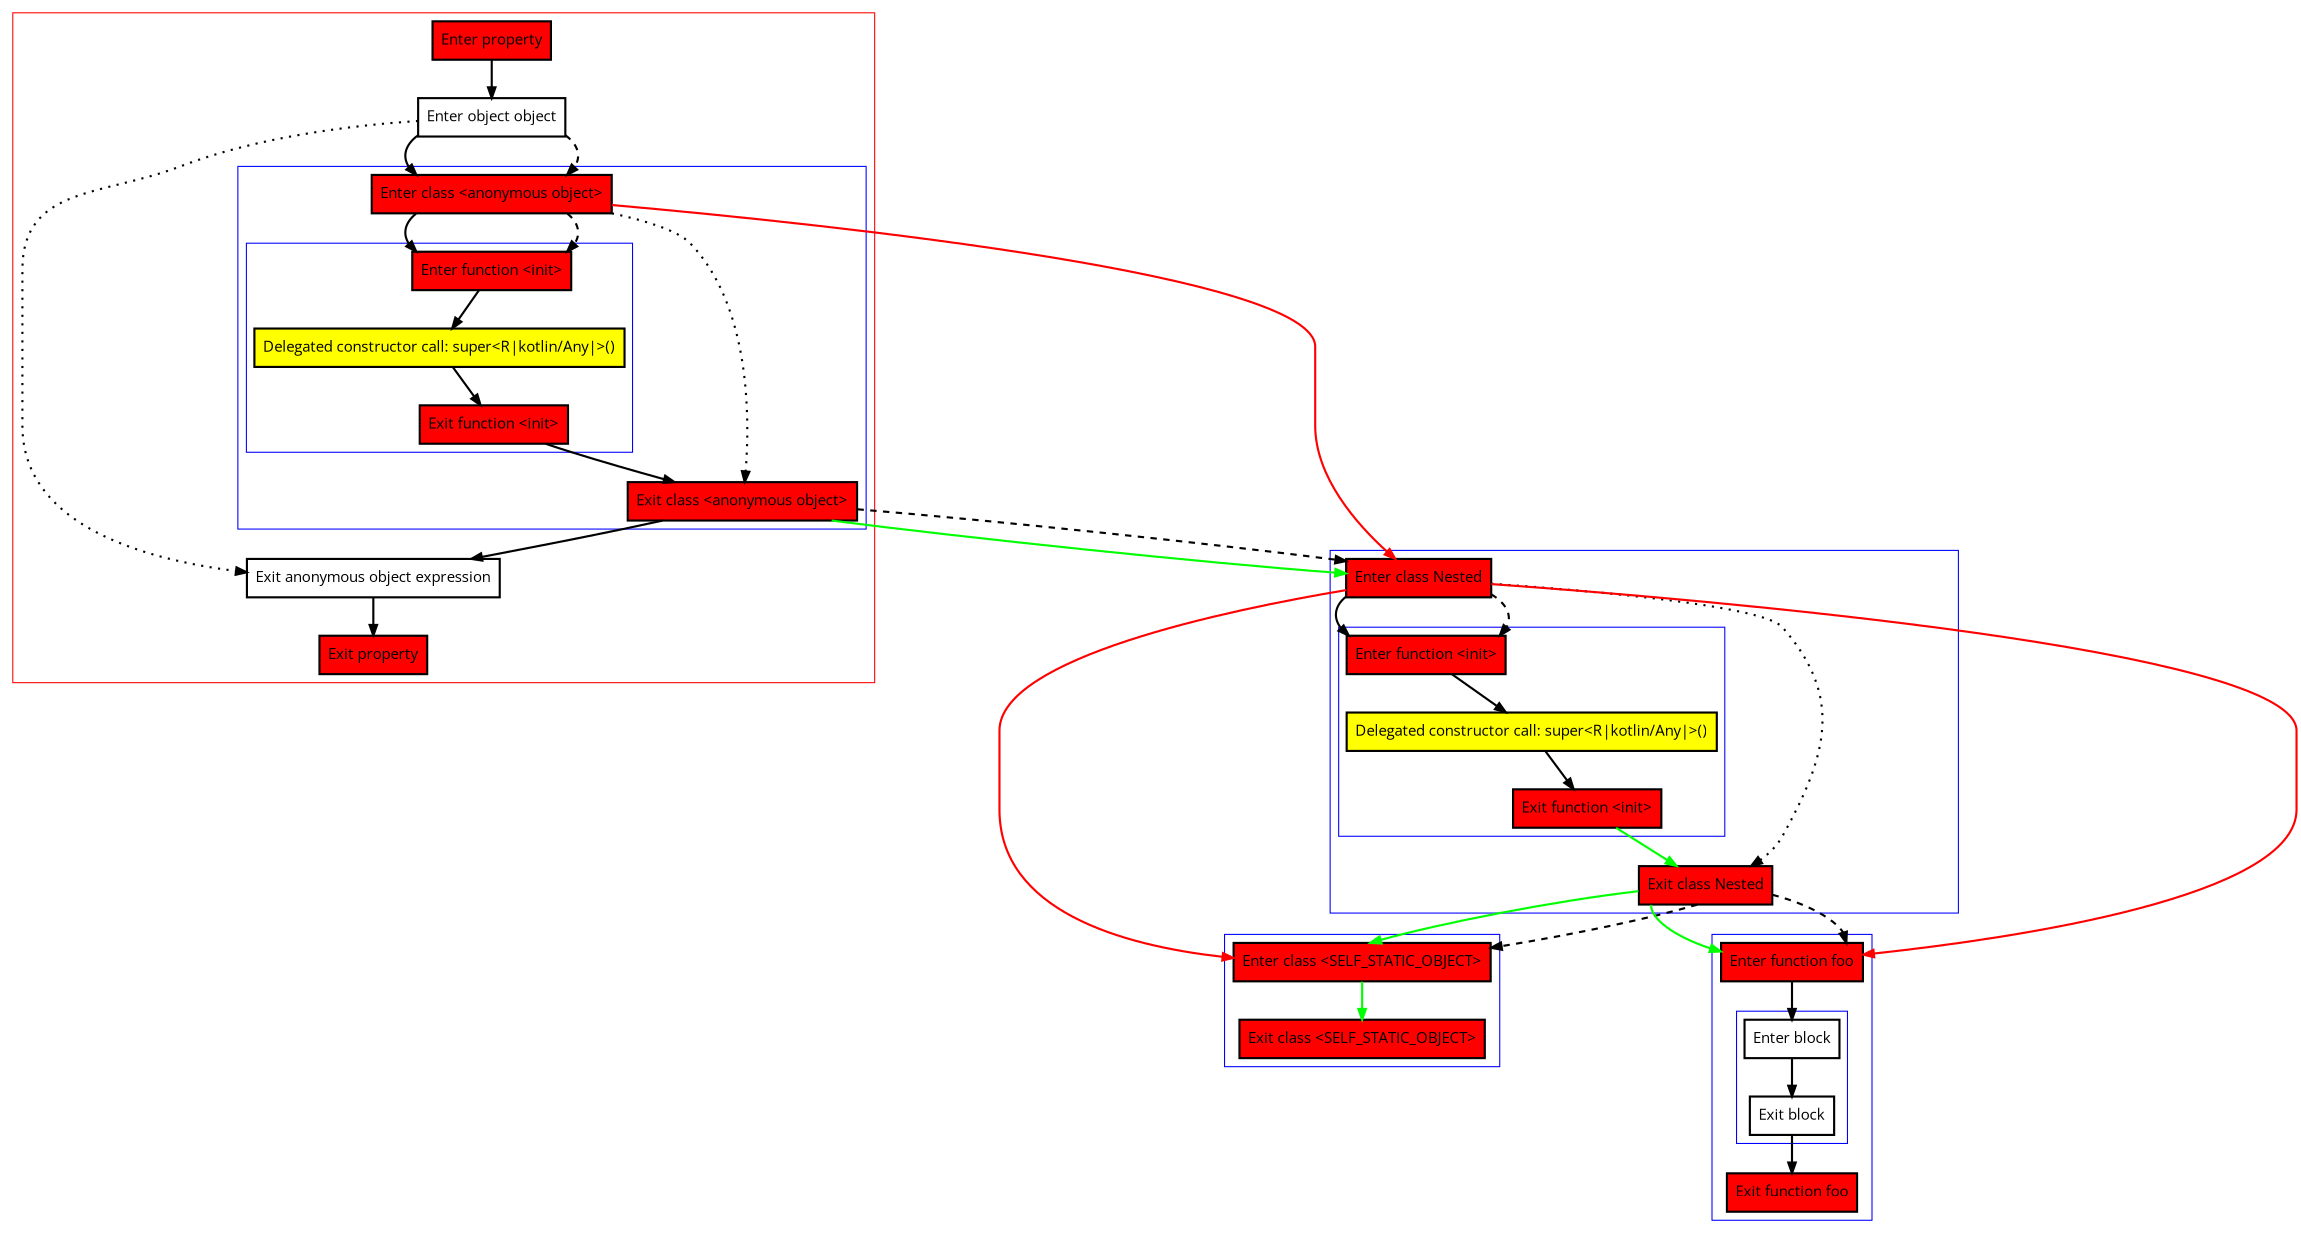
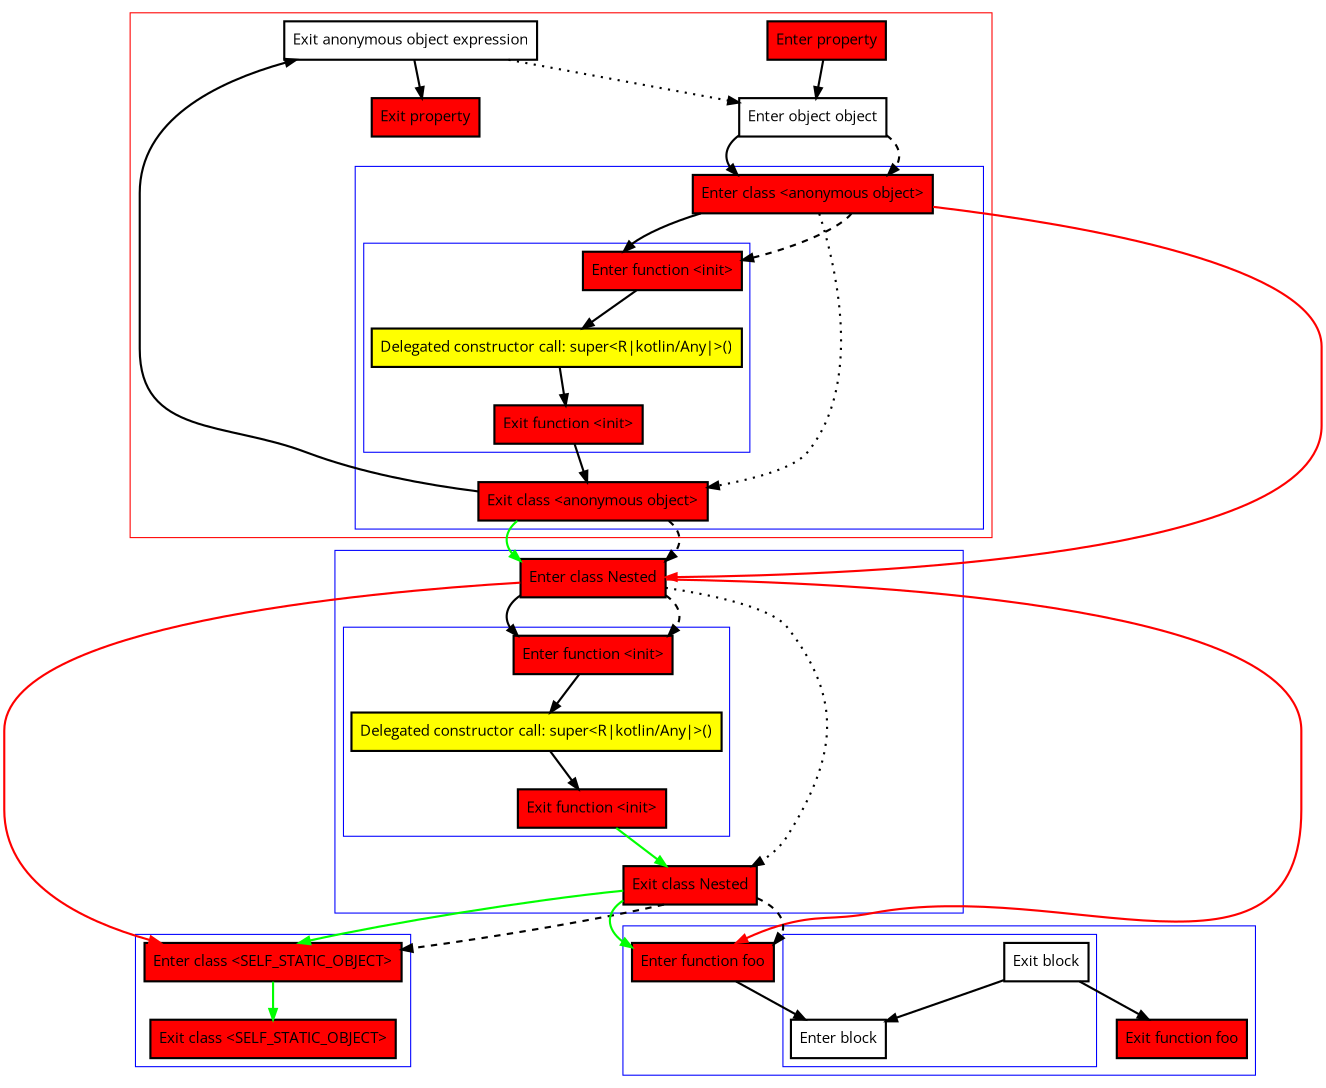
edge "Enter object object" -> "Exit anonymous object expression": reversed
edge "Enter block" -> "Exit block": reversed
